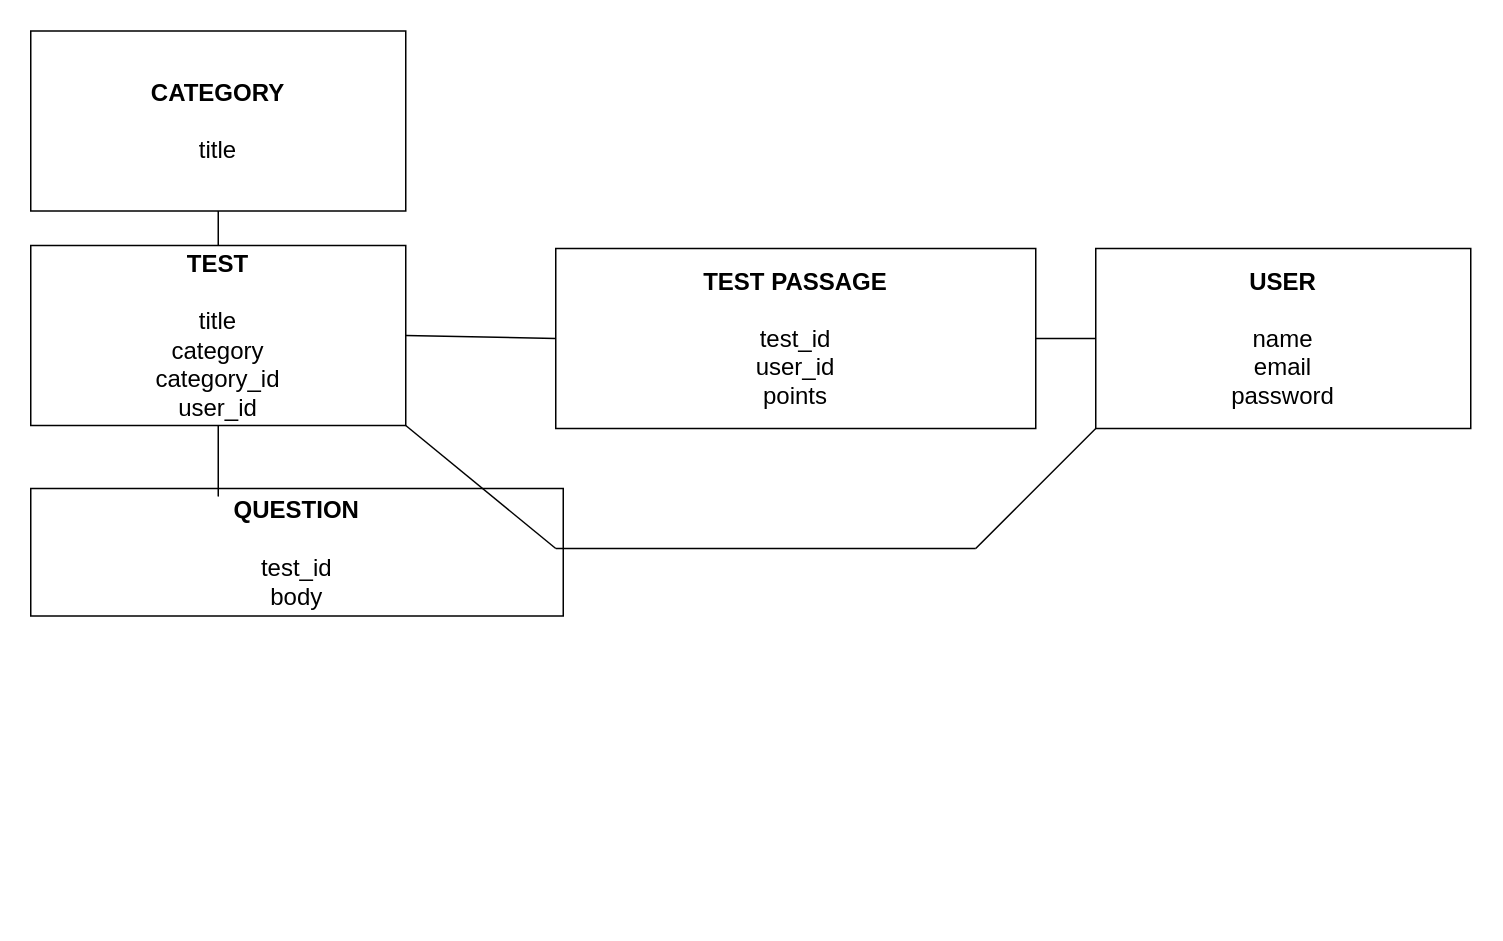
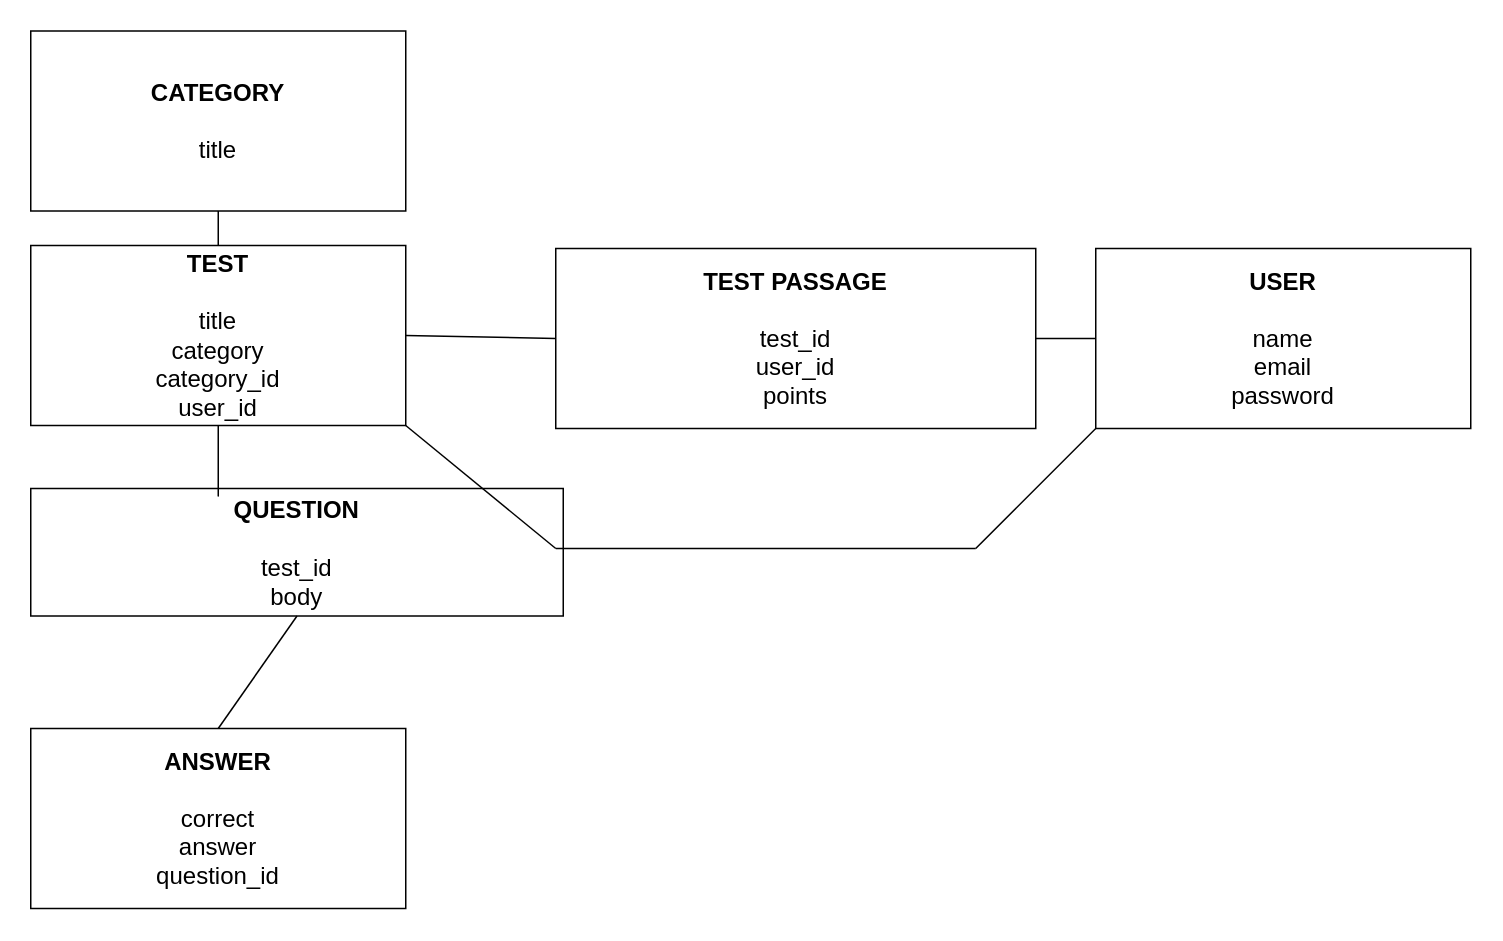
edge "QUESTION test_id body" -- "ANSWER correct answer question_id": added
node "ANSWER correct answer question_id": added
